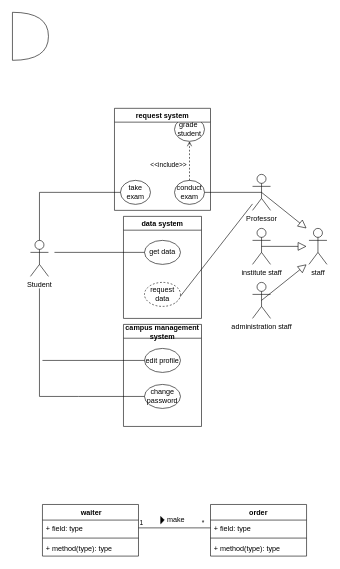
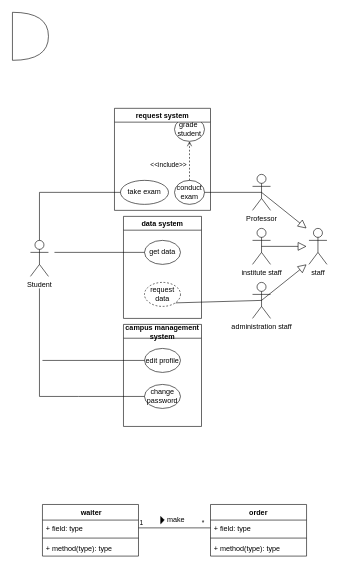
node "take exam": size 30x24 -> 48x24
edge "Professor" -- "request data": now "administration staff" -- "request data"
